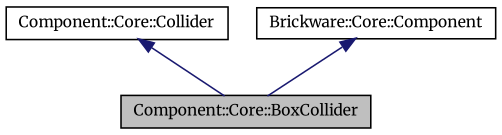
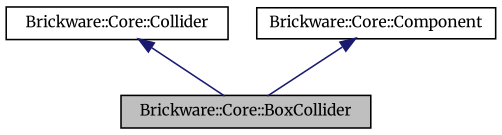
node "Component::Core::Collider": label "Component::Core::Collider" -> "Brickware::Core::Collider"
node "Component::Core::BoxCollider": label "Component::Core::BoxCollider" -> "Brickware::Core::BoxCollider"
